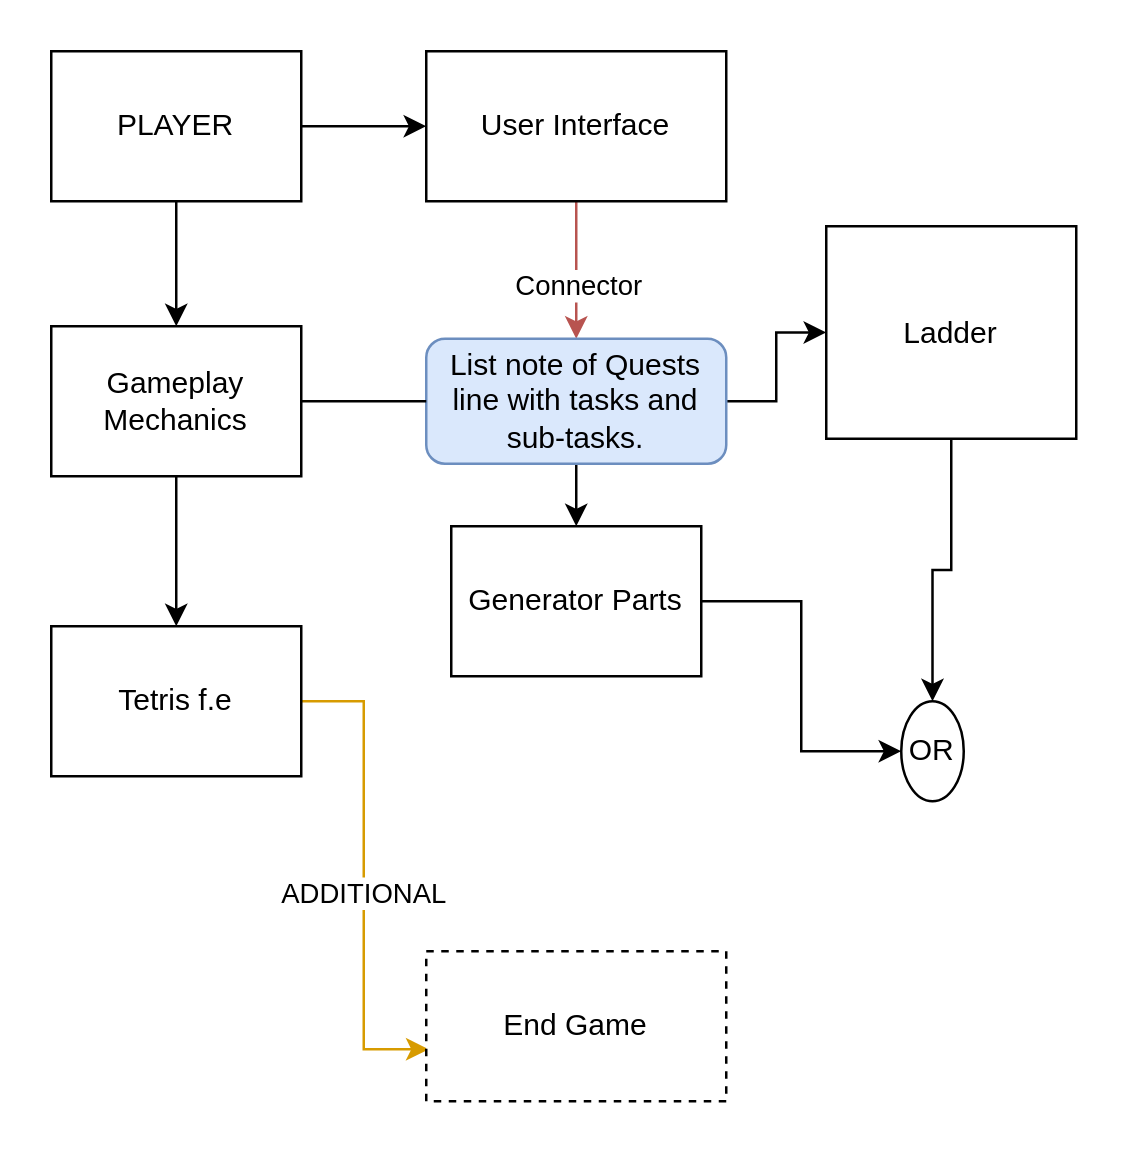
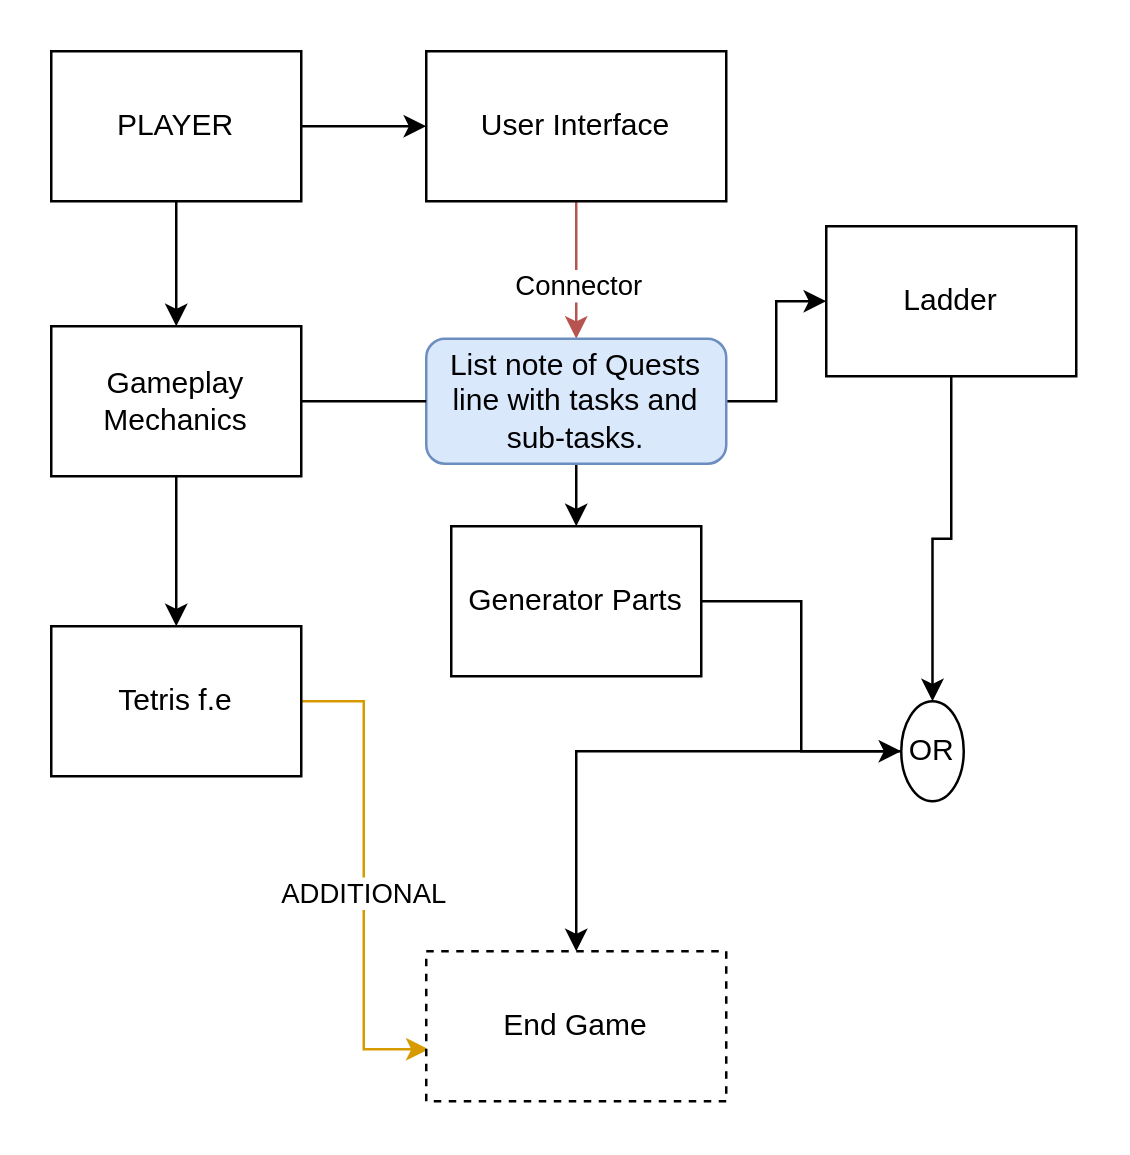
node "Ladder": size 250x213 -> 250x150
edge "OR" -> "End Game": added
